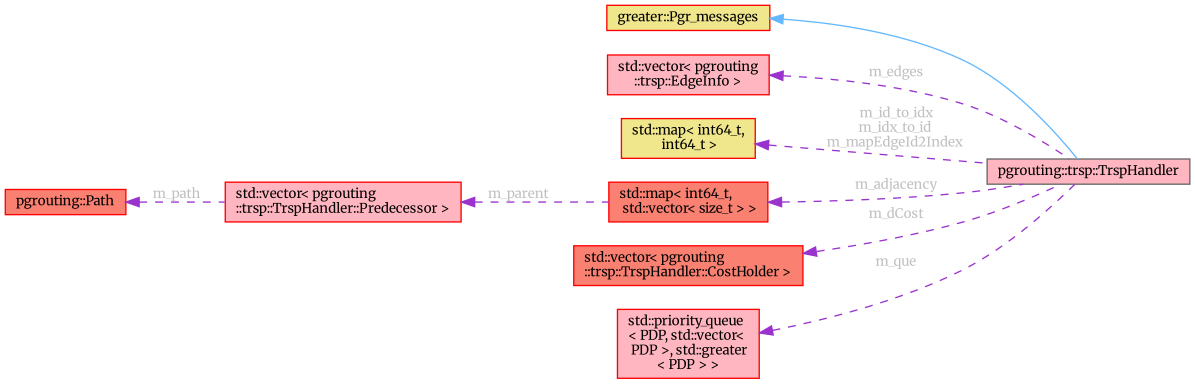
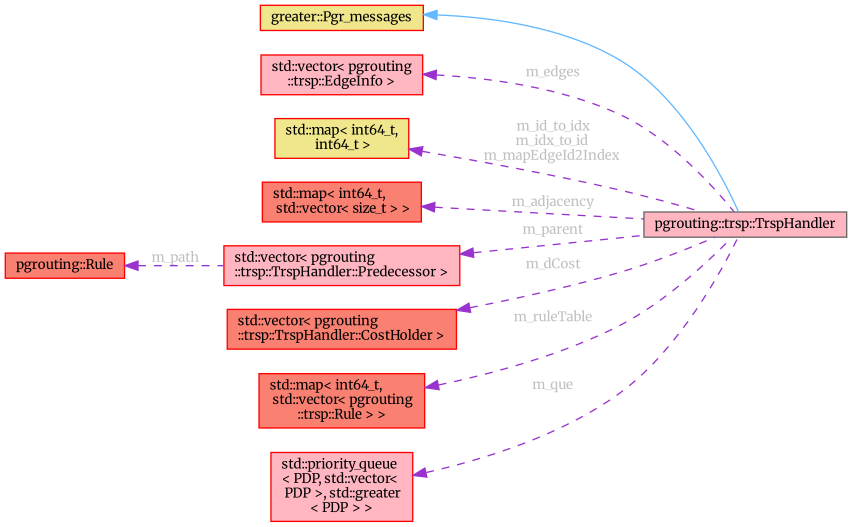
node "pgrouting::Path": label "pgrouting::Path" -> "pgrouting::Rule"
edge "std::map< int64_t, std::vector< size_t > >" -> "std::vector< pgrouting ::trsp::TrspHandler::Predecessor >": now "pgrouting::trsp::TrspHandler" -> "std::vector< pgrouting ::trsp::TrspHandler::Predecessor >"
node "std::map< int64_t, std::vector< pgrouting ::trsp::Rule > >": added
